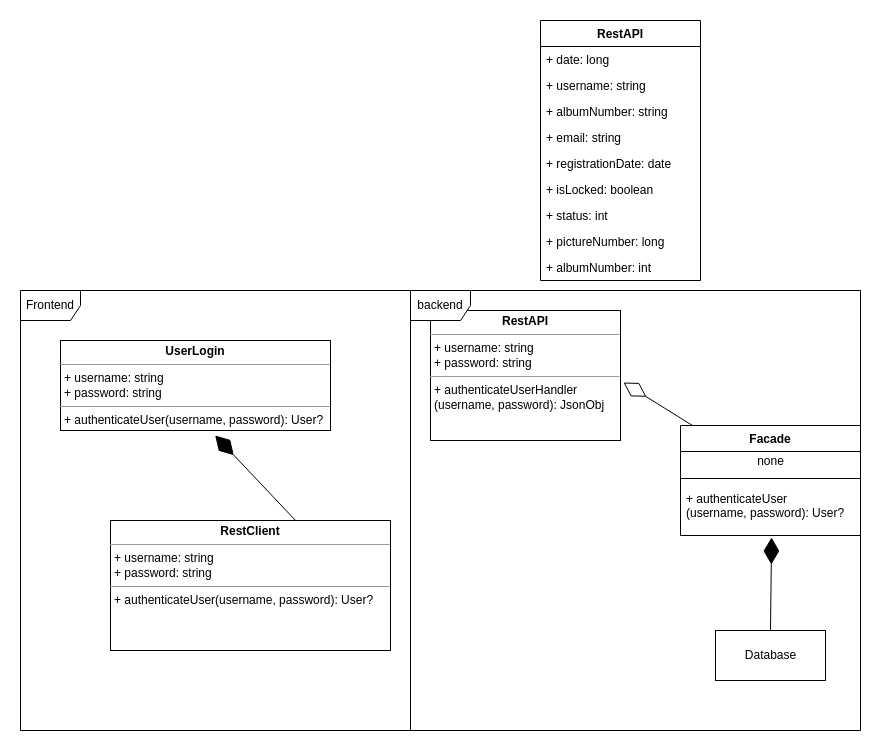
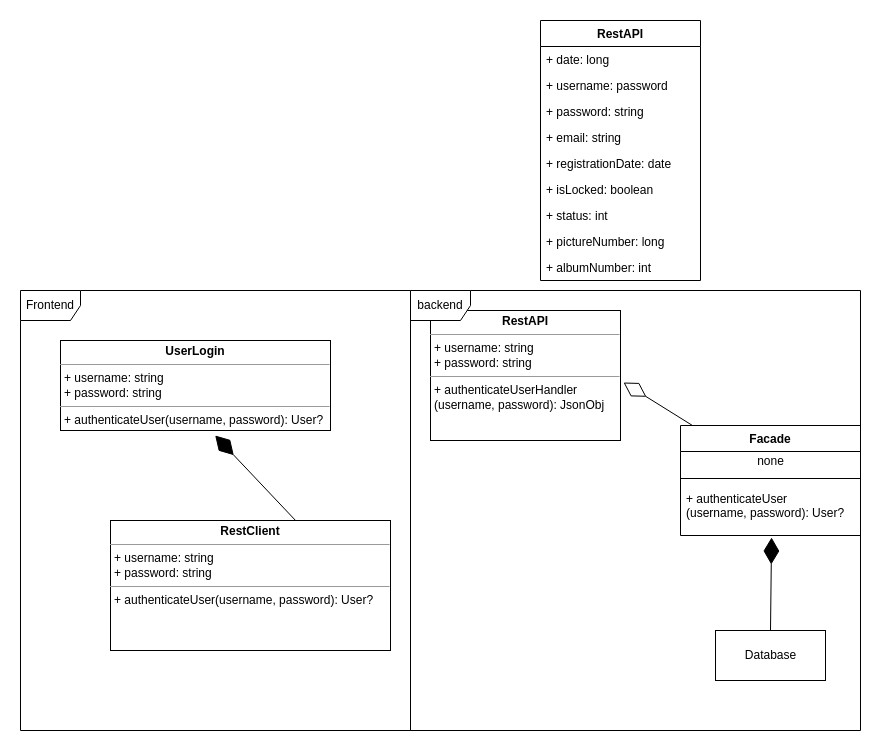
node "+ username: string": label "+ username: string" -> "+ username: password"
node "+ albumNumber: string": label "+ albumNumber: string" -> "+ password: string"
